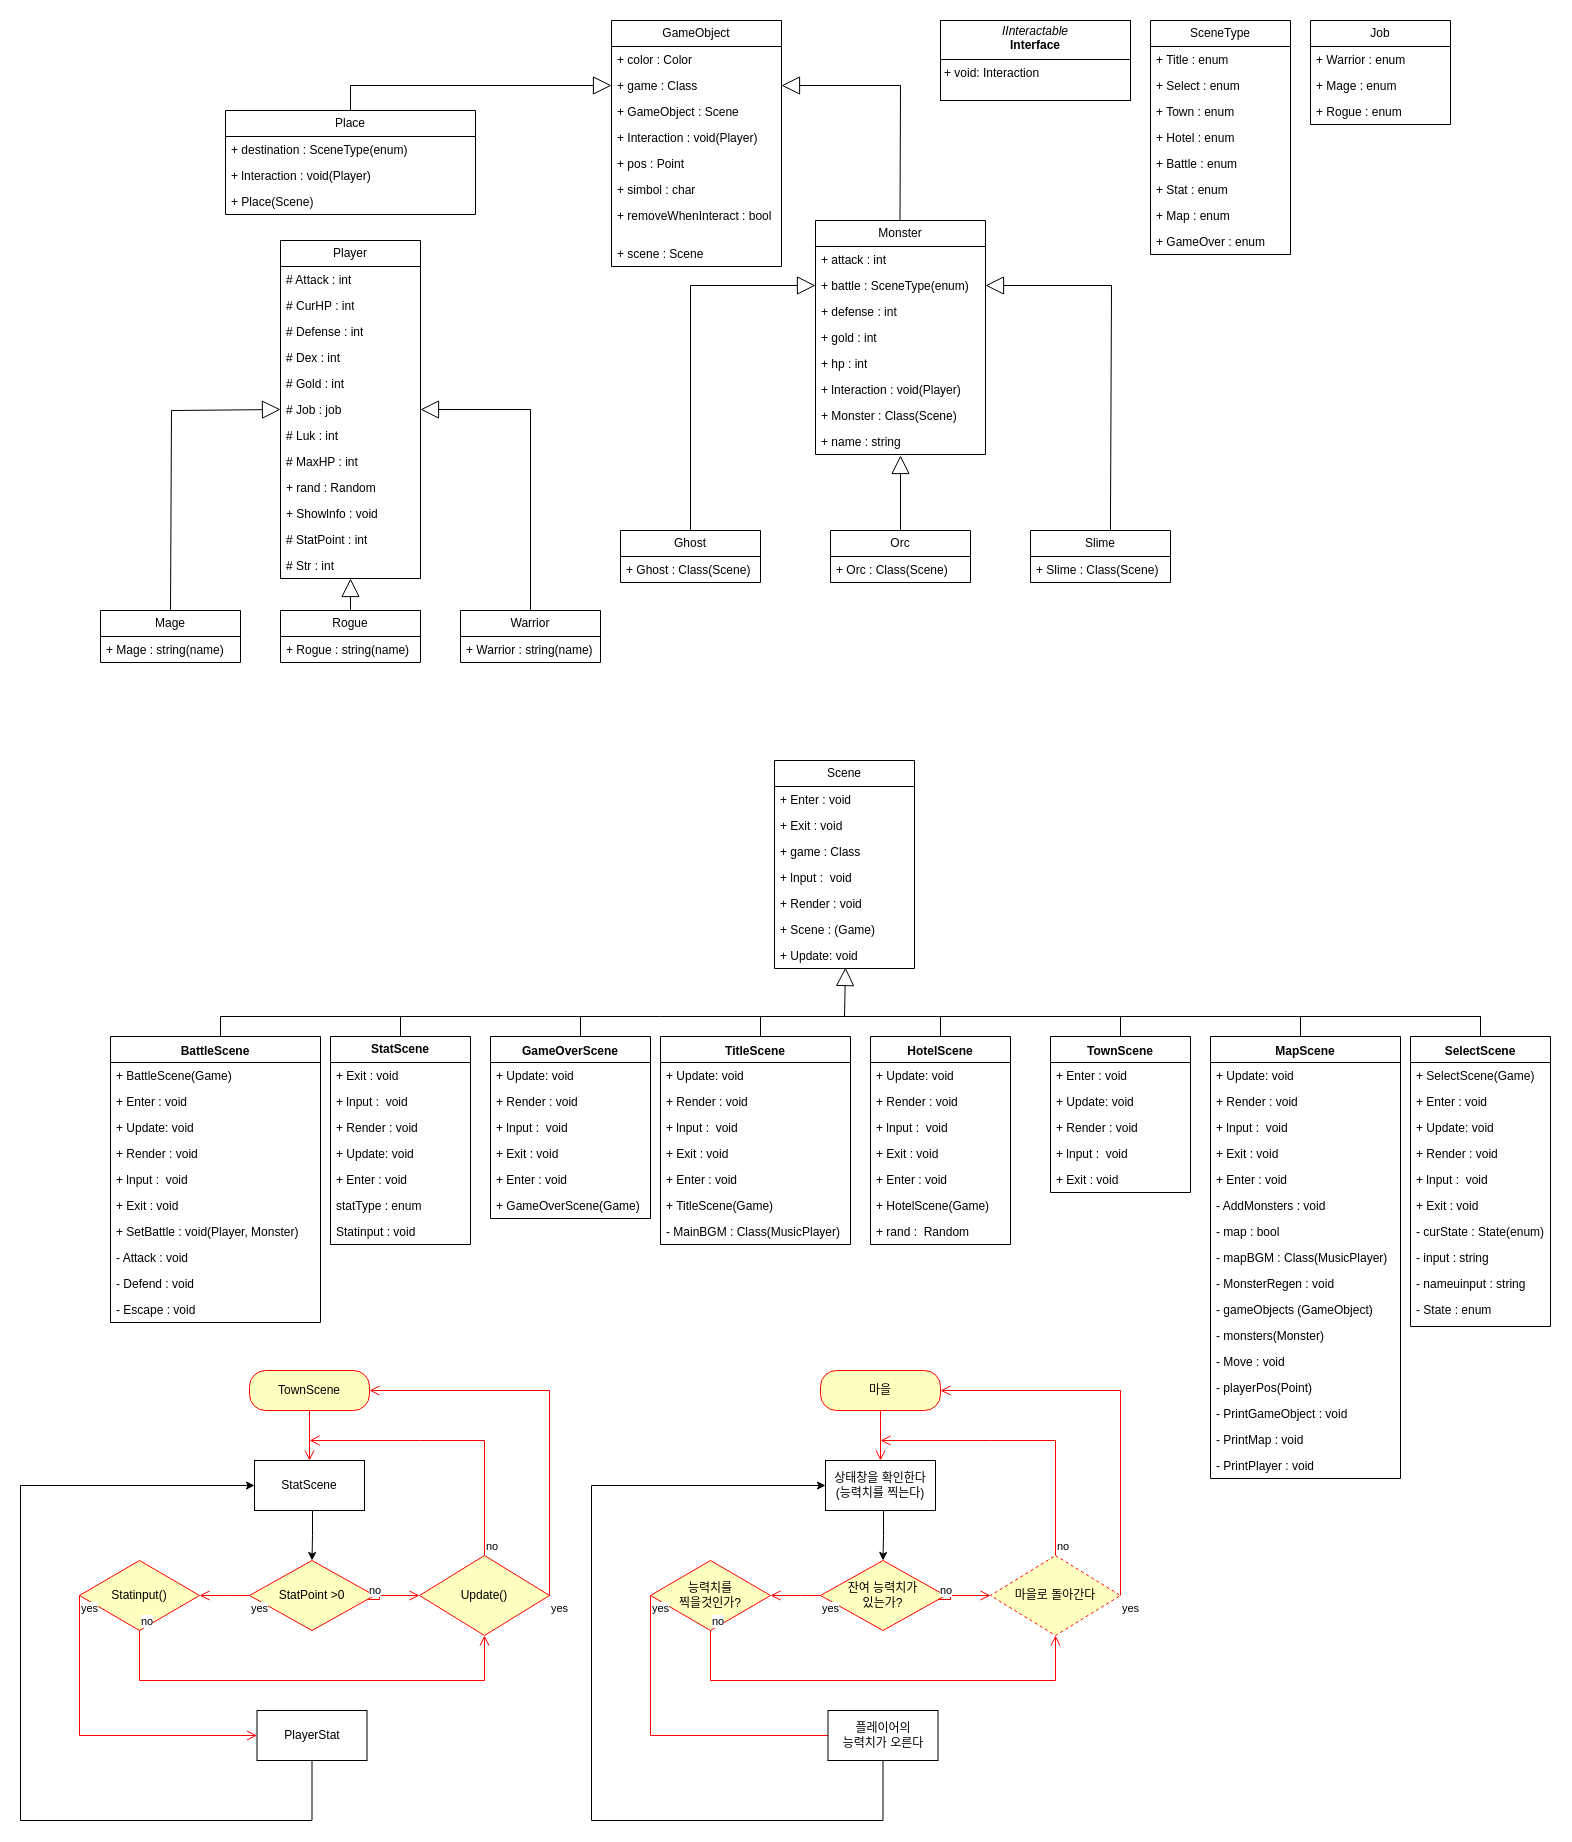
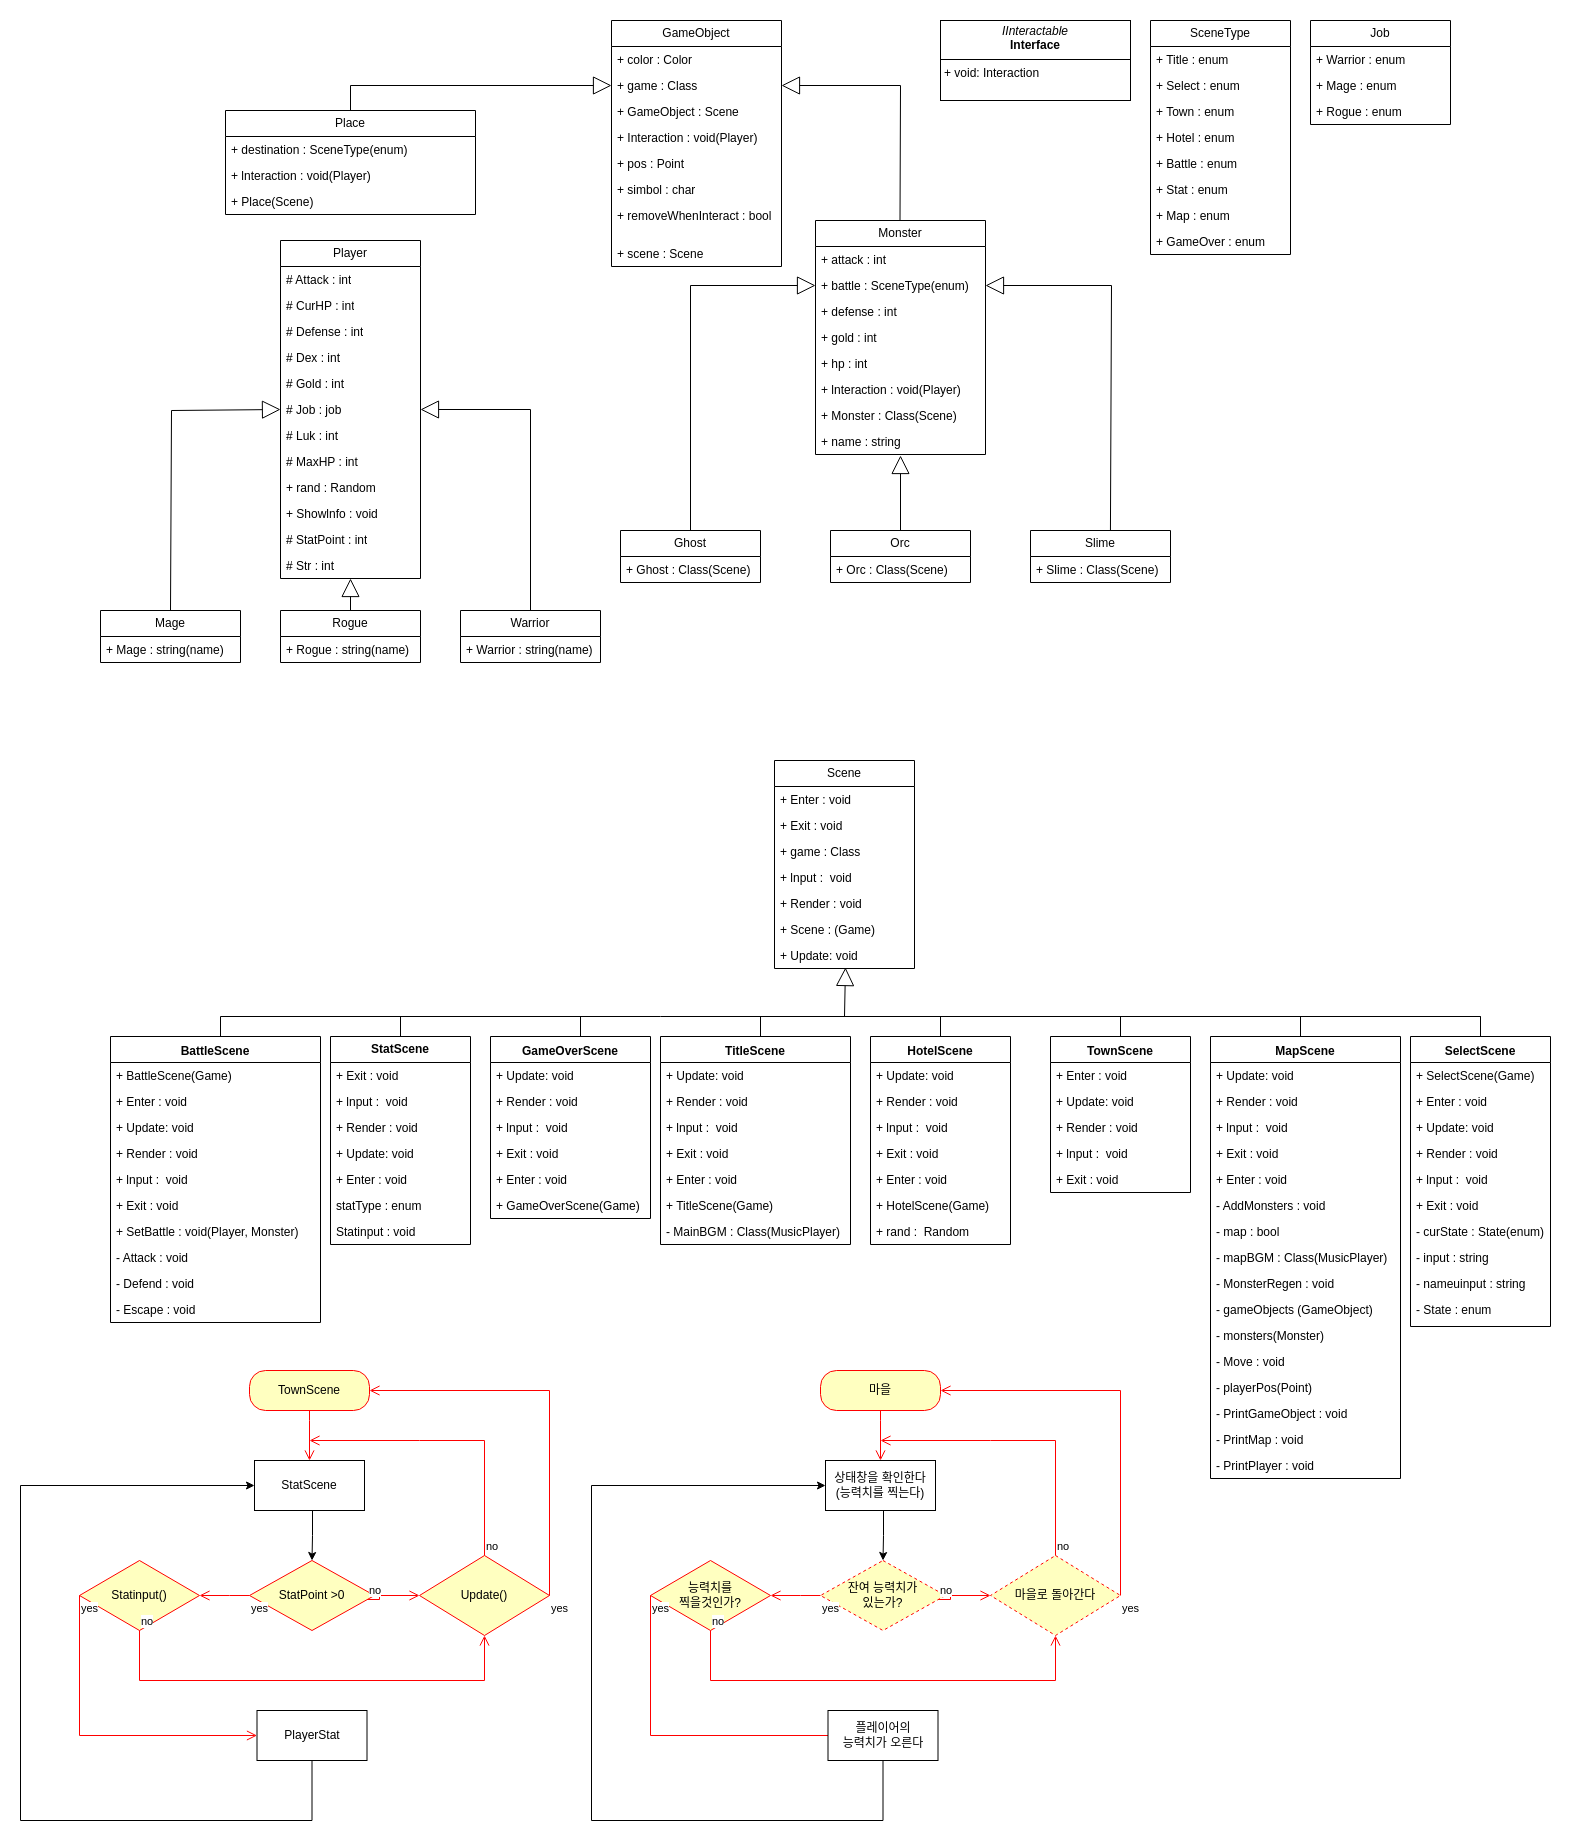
node "잔여 능력치가 있는가?": style solid -> dashed
